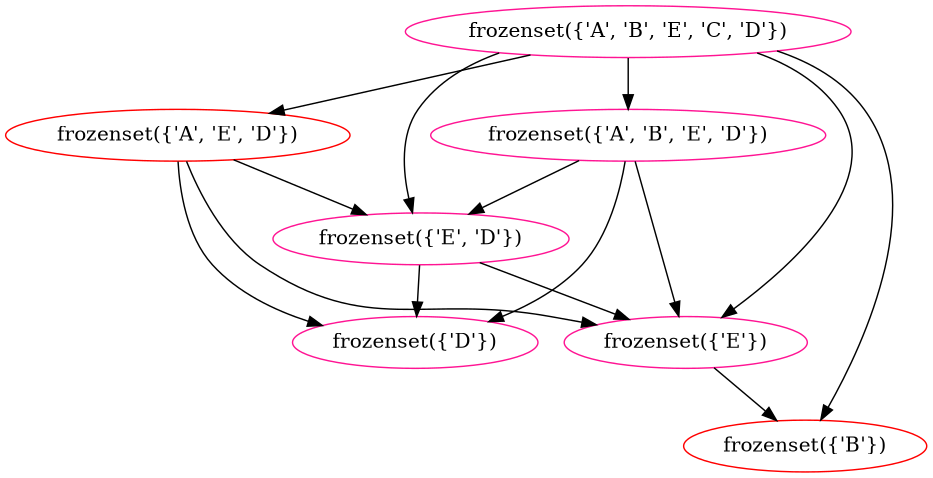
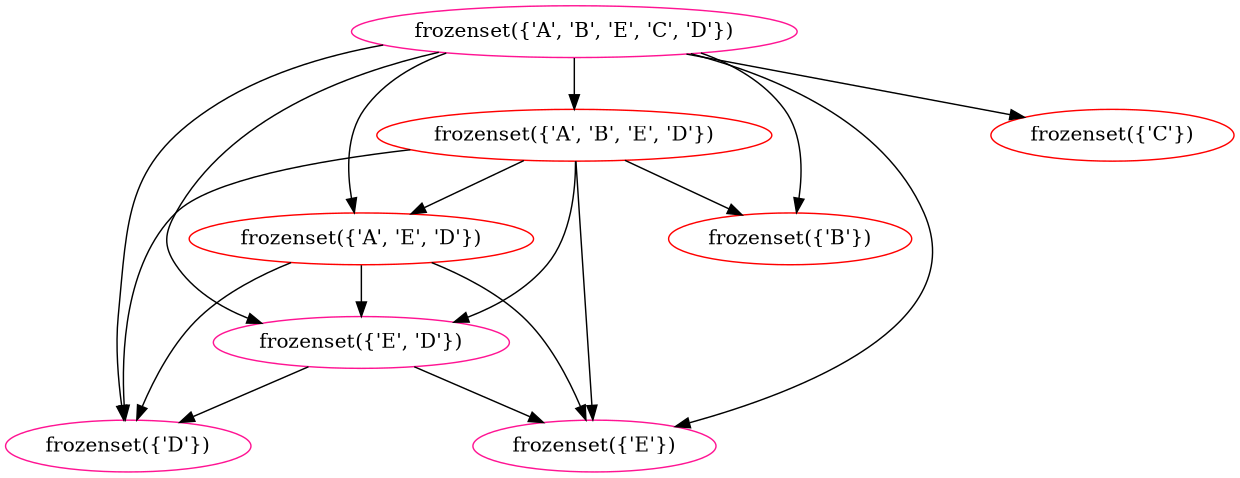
node "frozenset({'A', 'B', 'E', 'D'})": color deeppink -> red
node "frozenset({'C'})": added
edge "frozenset({'A', 'B', 'E', 'C', 'D'})" -> "frozenset({'D'})": added
edge "frozenset({'A', 'B', 'E', 'D'})" -> "frozenset({'A', 'E', 'D'})": added
edge "frozenset({'E'})" -> "frozenset({'B'})": now "frozenset({'A', 'B', 'E', 'D'})" -> "frozenset({'B'})"
